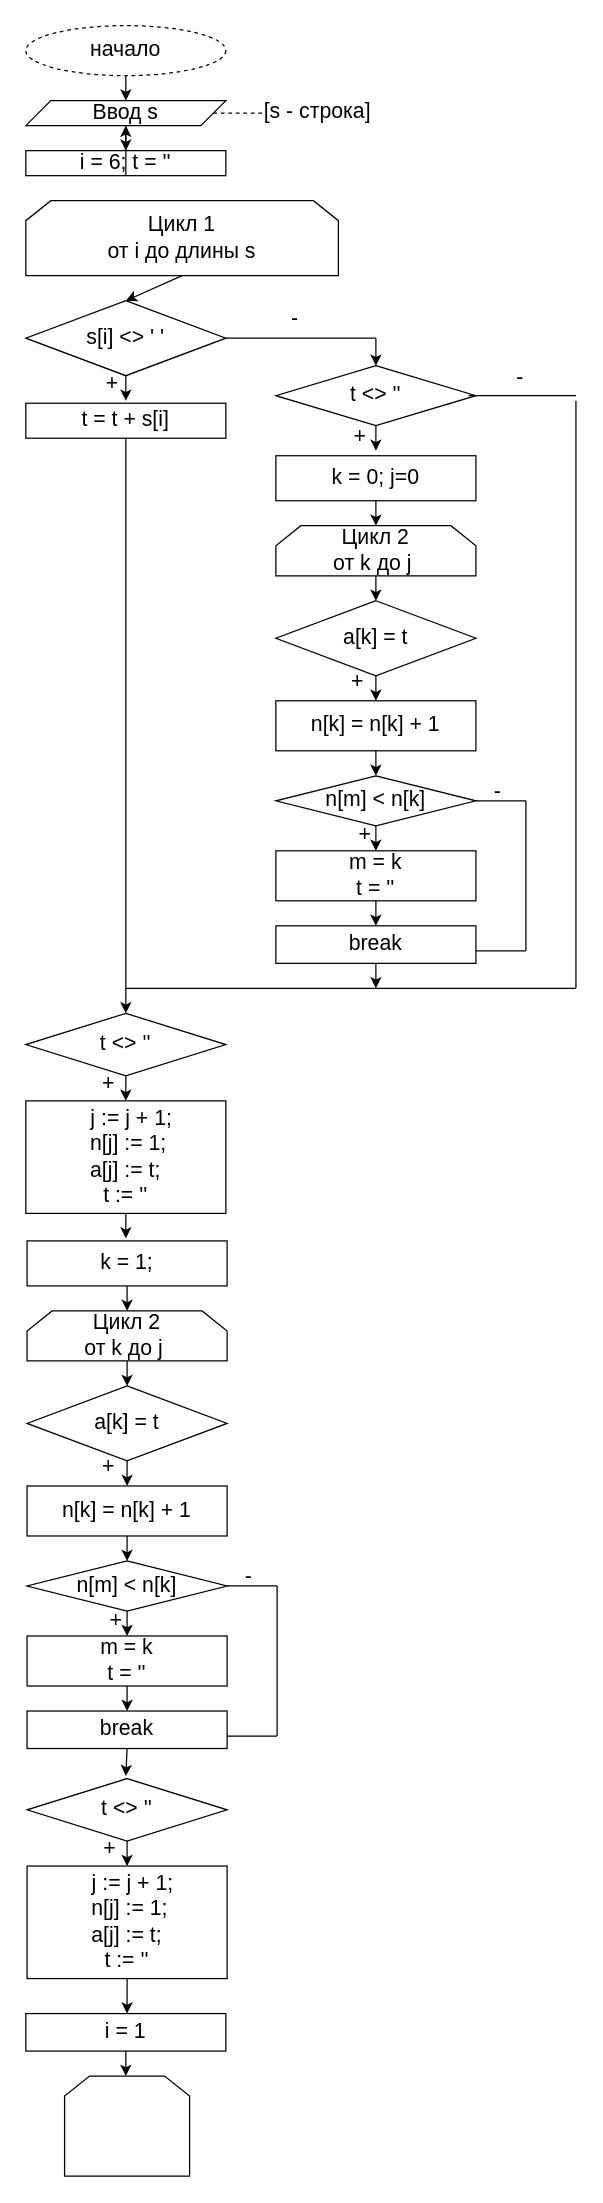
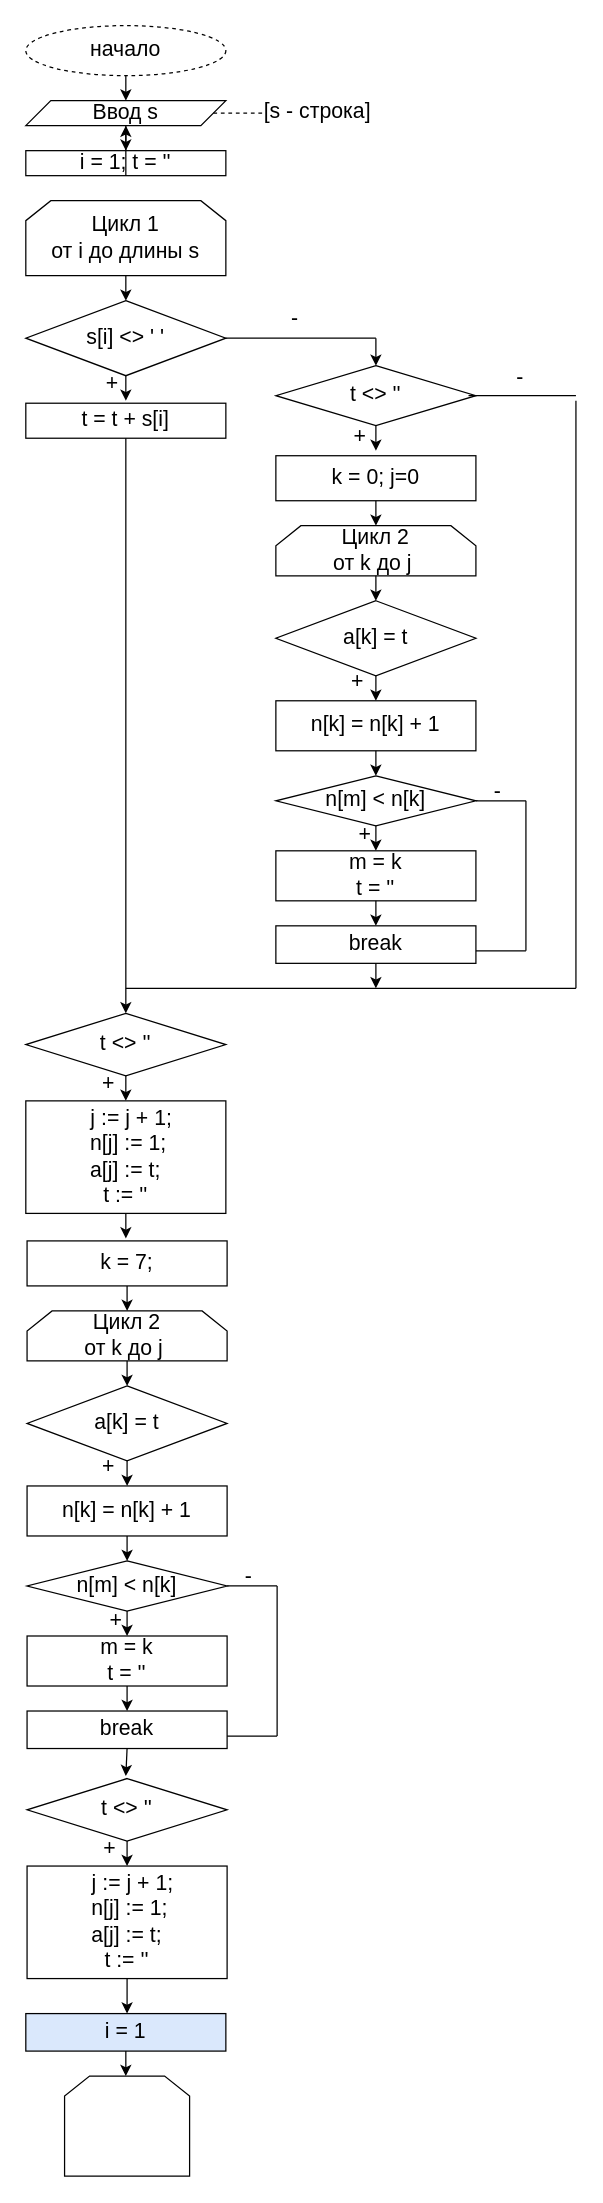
node "i = 6; t = ''": label "i = 6; t = ''" -> "i = 1; t = ''"
node "Цикл 1 от i до длины s": size 313x75 -> 200x75
node "k = 1;": label "k = 1;" -> "k = 7;"
node "i = 1": fillcolor #ffffff -> #dae8fc
